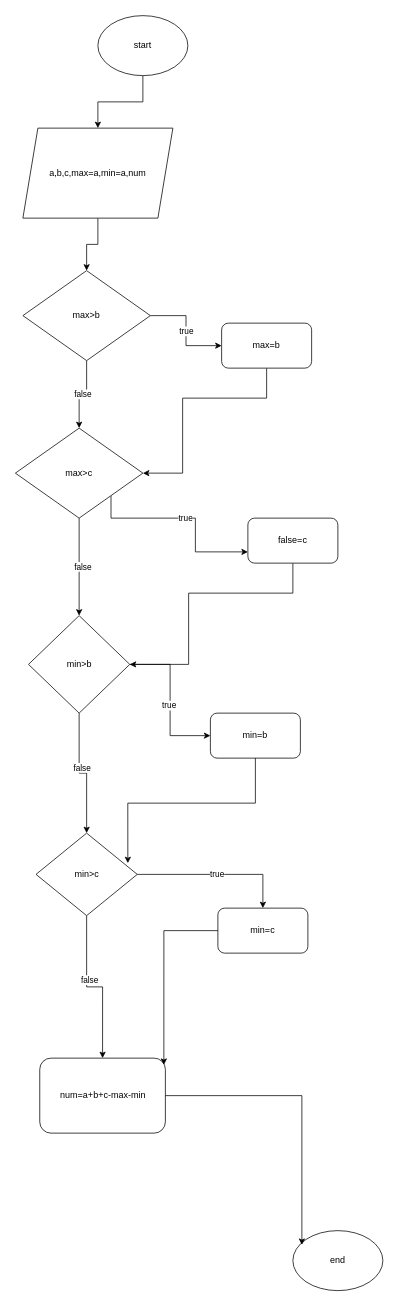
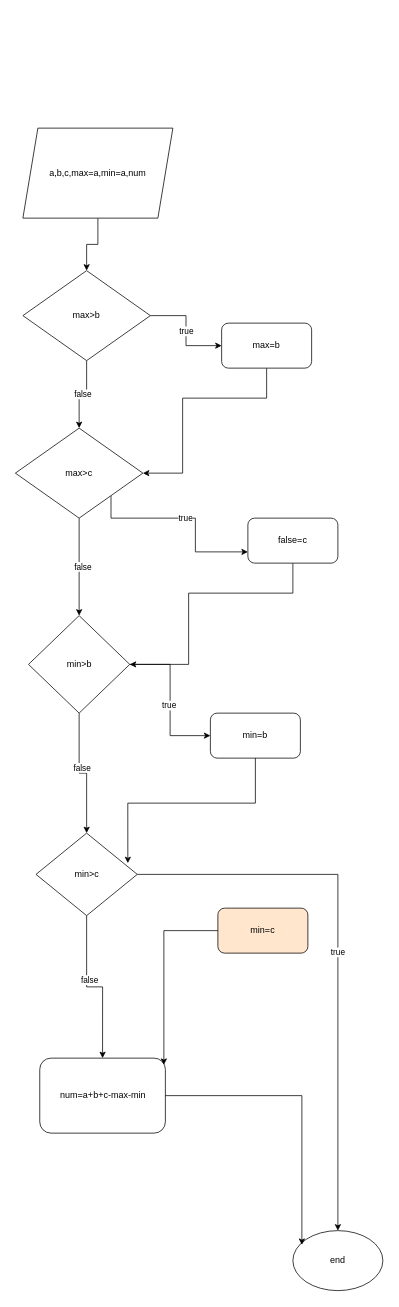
node "start": removed
edge "start" -> "a,b,c,max=a,min=a,num": removed
edge "min>c" -> "min=c": now "min>c" -> "end"
node "min=c": fillcolor #ffffff -> #ffe6cc
